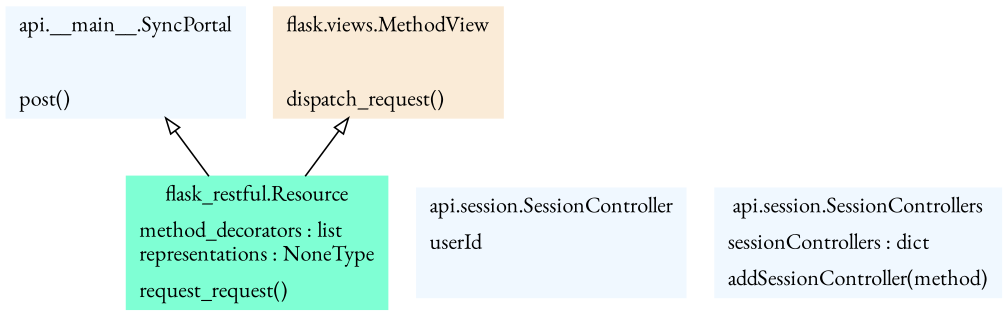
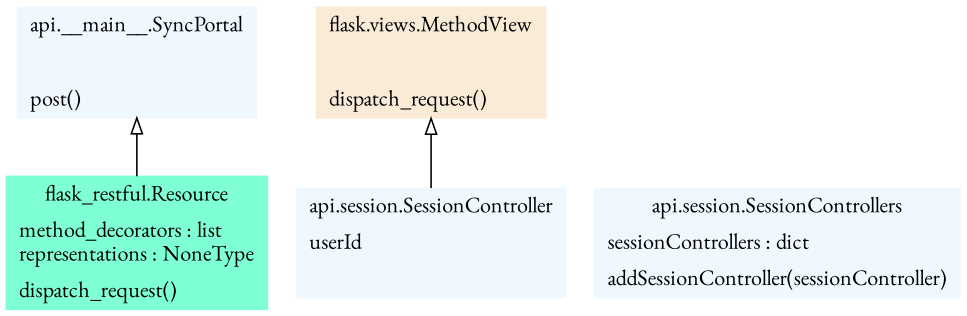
edge "flask_restful.Resource" -> "flask.views.MethodView": now "api.session.SessionController" -> "flask.views.MethodView"
node "api.session.SessionControllers": text "addSessionController(method)" -> "addSessionController(sessionController)"
node "flask_restful.Resource": text "request_request()" -> "dispatch_request()"
